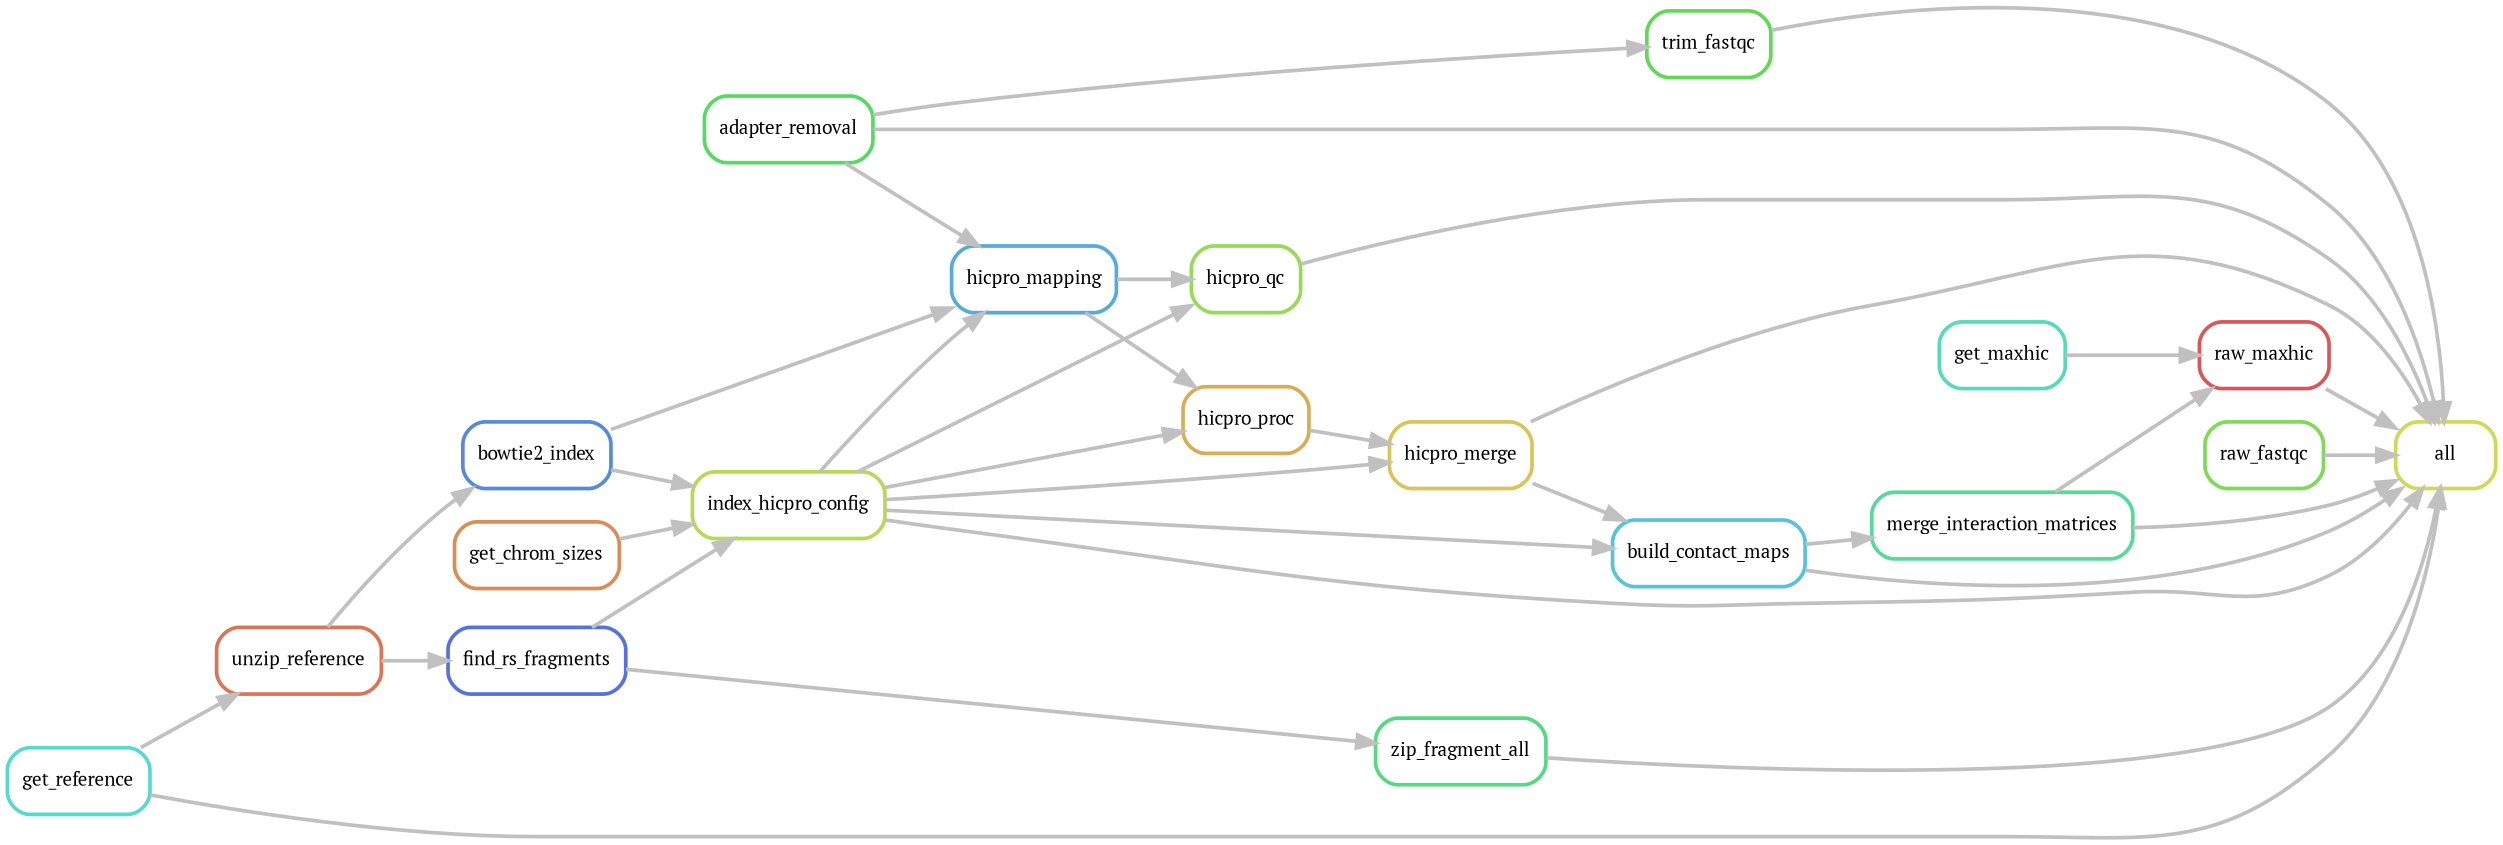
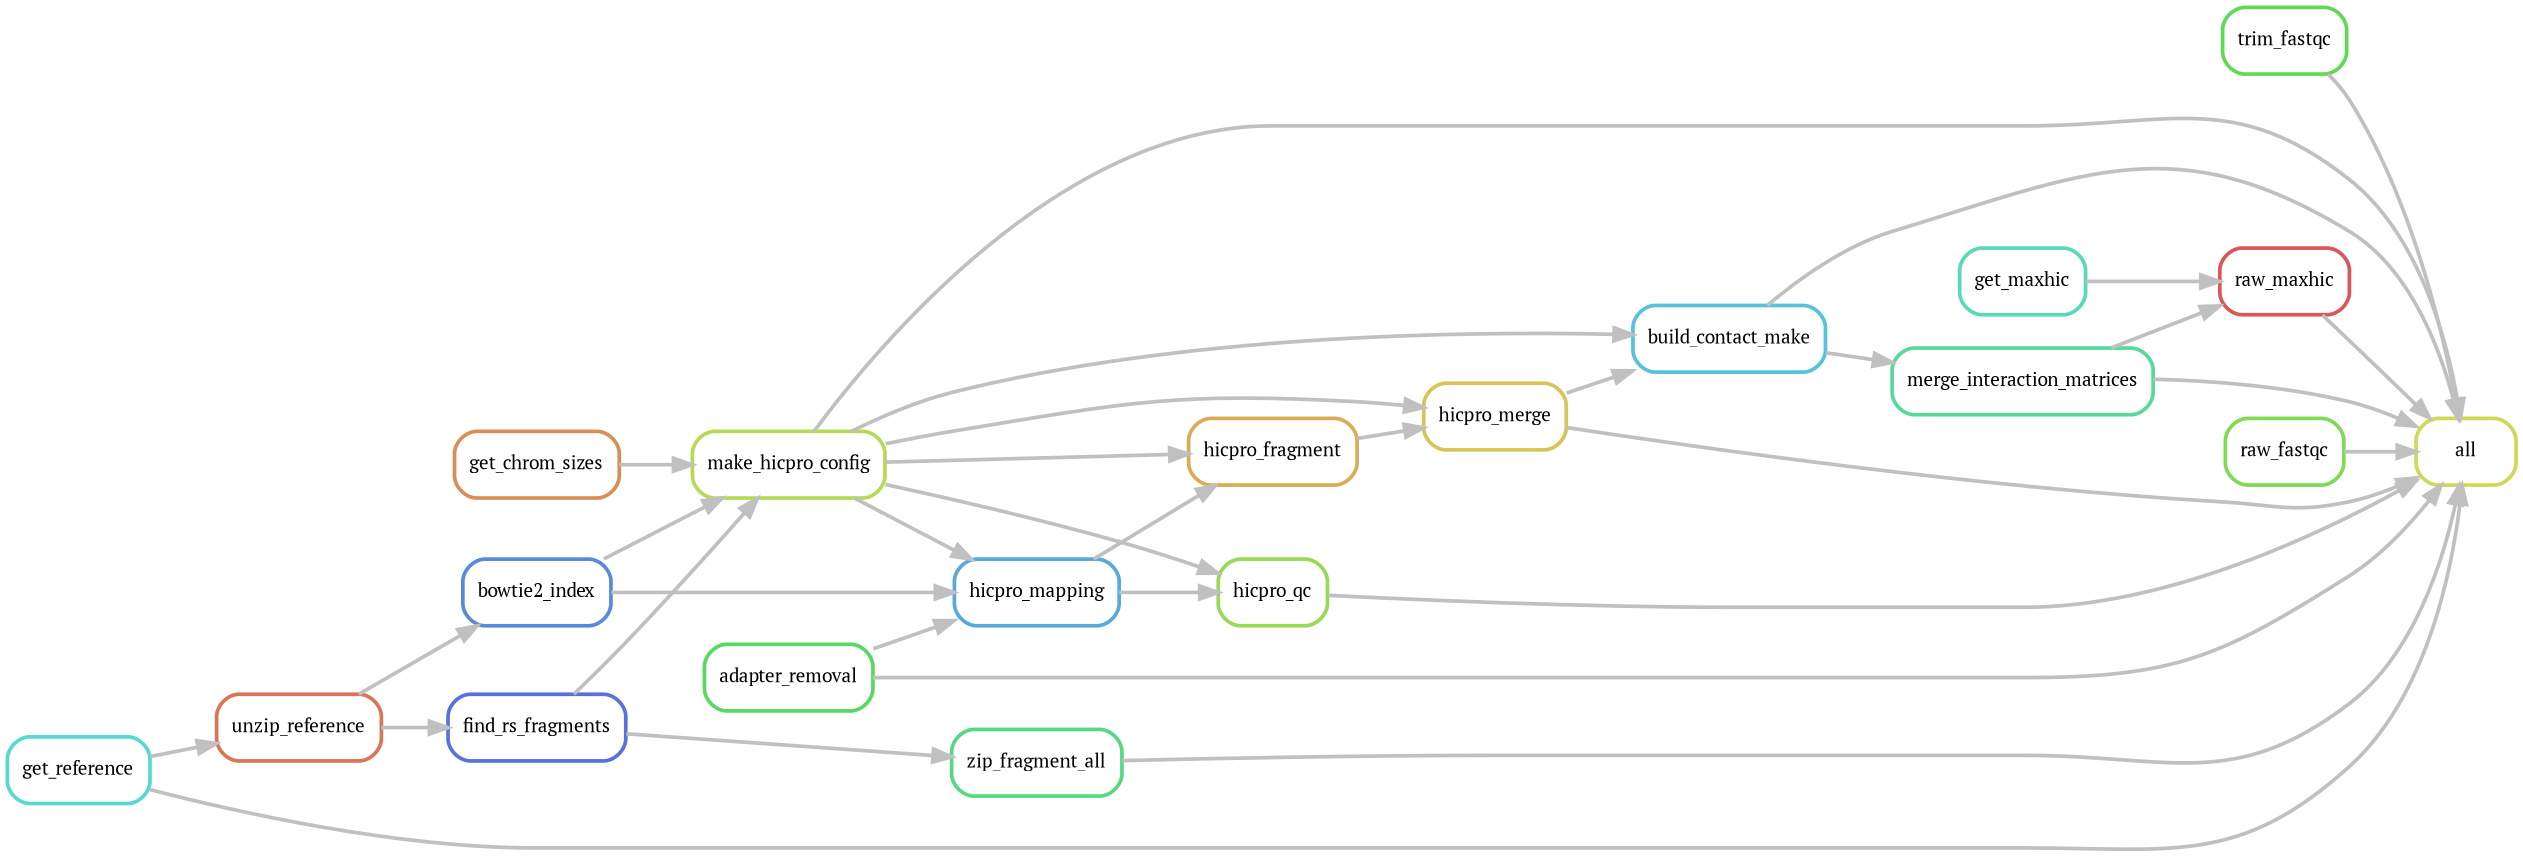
edge "adapter_removal" -> "trim_fastqc": removed
node "hicpro_proc": label "hicpro_proc" -> "hicpro_fragment"
node "index_hicpro_config": label "index_hicpro_config" -> "make_hicpro_config"
node "build_contact_maps": label "build_contact_maps" -> "build_contact_make"
